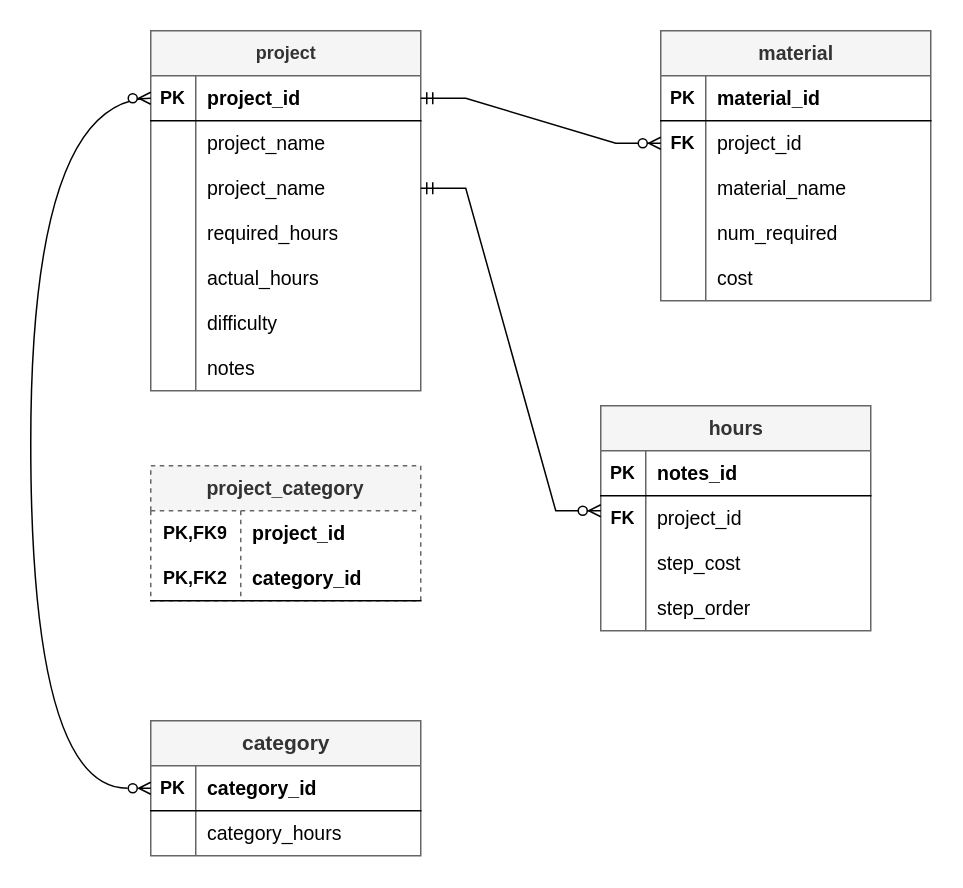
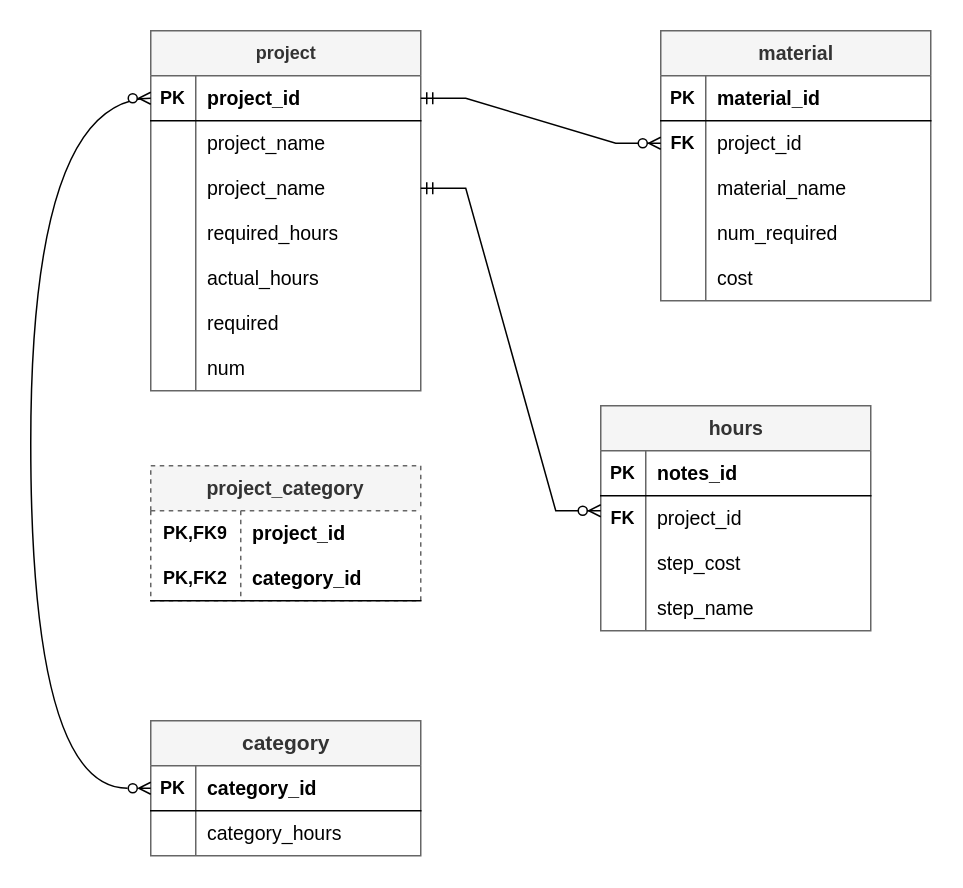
node "difficulty": label "difficulty" -> "required"
node "notes": label "notes" -> "num"
node "step_order": label "step_order" -> "step_name"
